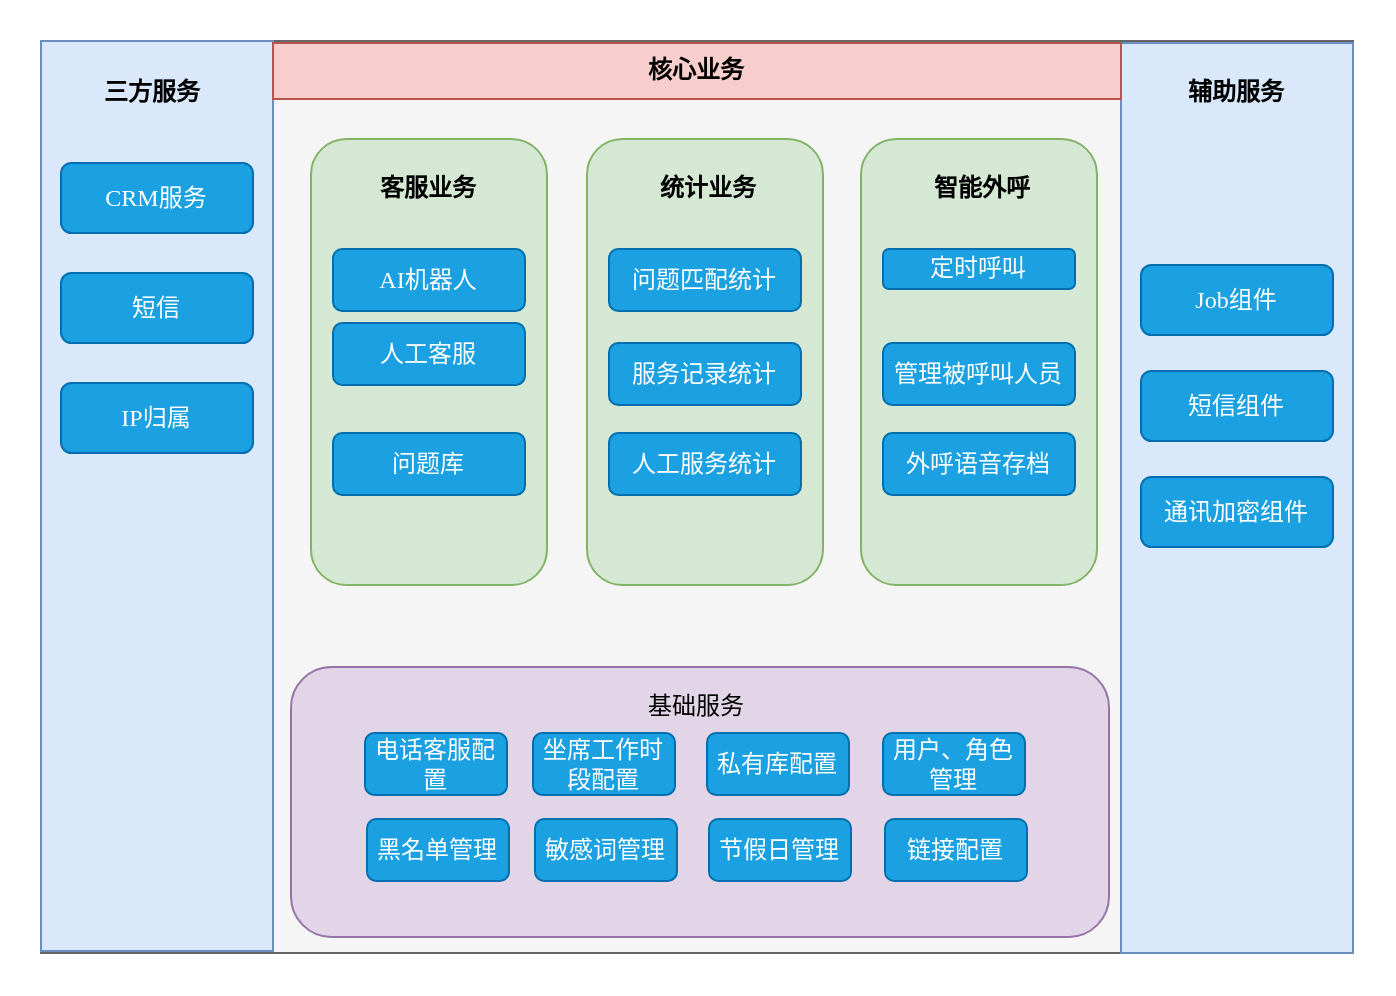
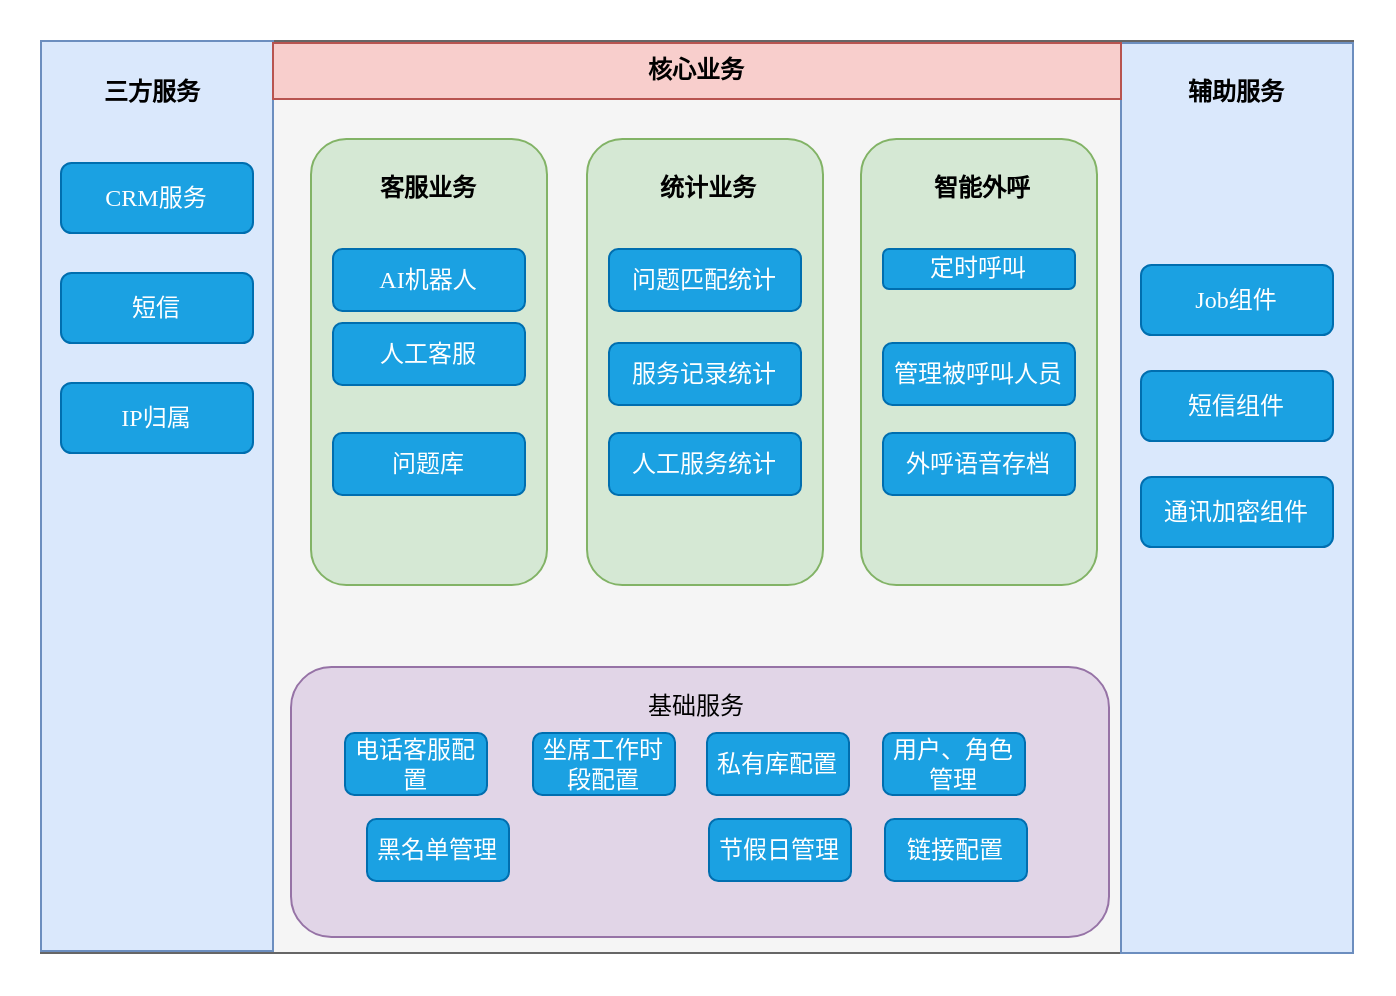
node "电话客服配置": moved (436, 764) -> (416, 764)
node "敏感词管理": removed
